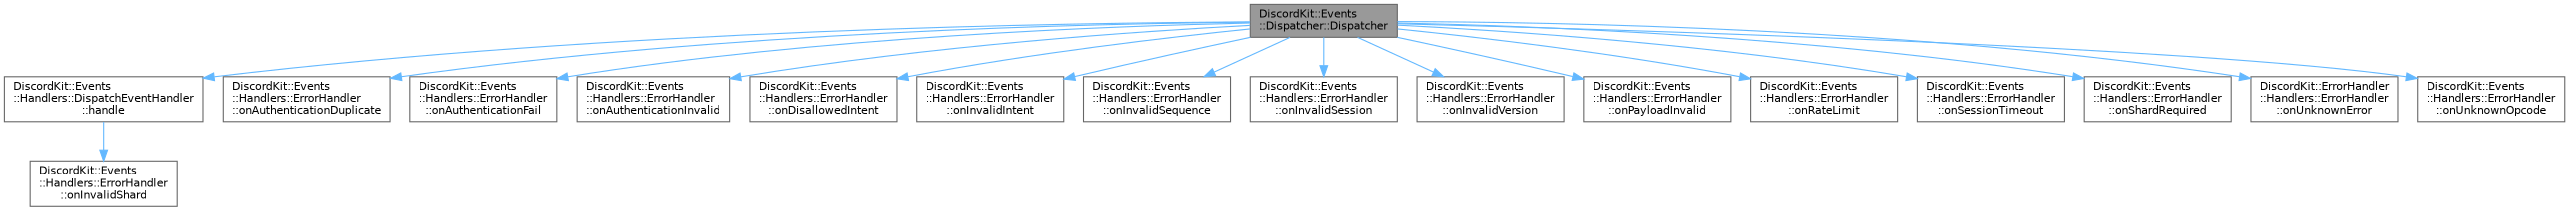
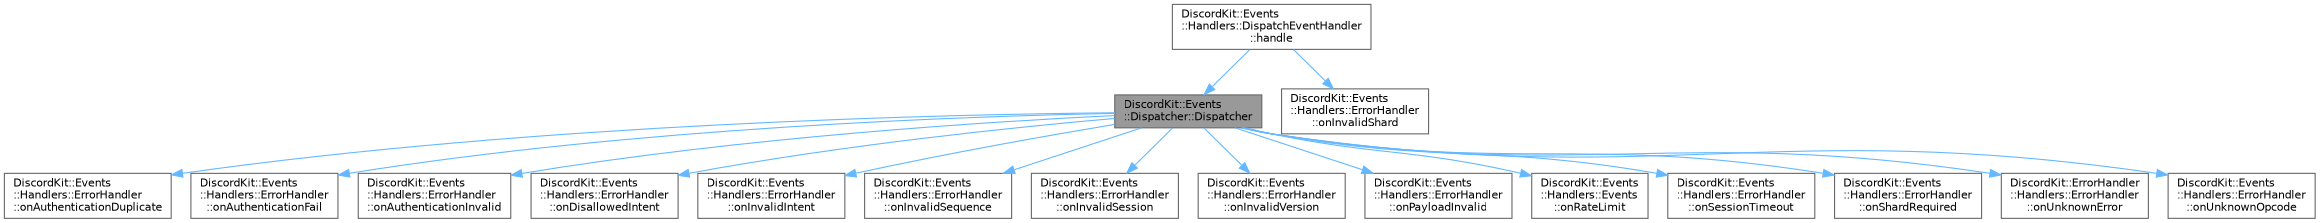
edge "DiscordKit::Events ::Dispatcher::Dispatcher" -> "DiscordKit::Events ::Handlers::DispatchEventHandler ::handle": reversed
node "DiscordKit::Events ::Handlers::ErrorHandler ::onRateLimit": label "DiscordKit::Events ::Handlers::ErrorHandler ::onRateLimit" -> "DiscordKit::Events ::Handlers::Events ::onRateLimit"
